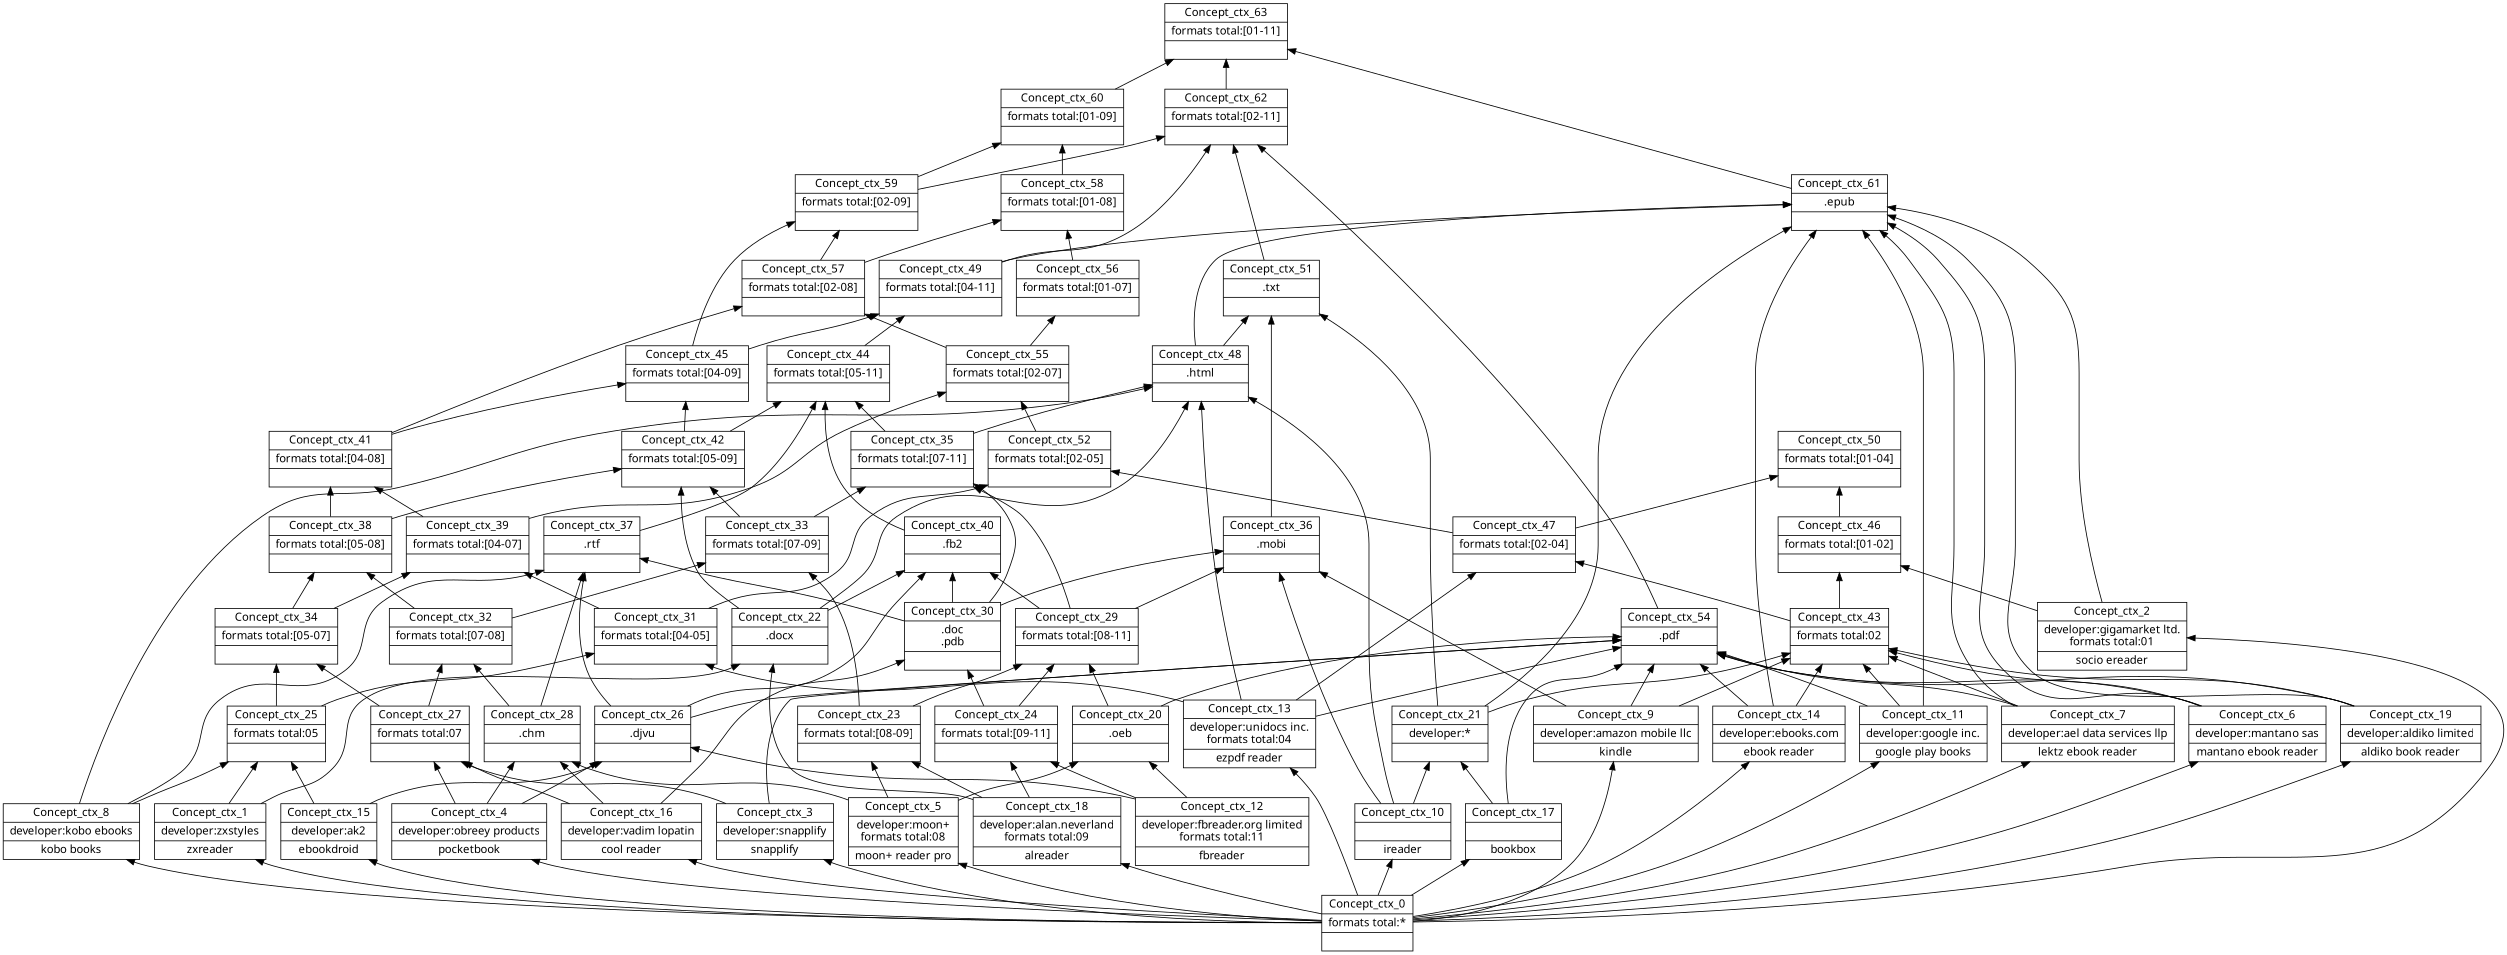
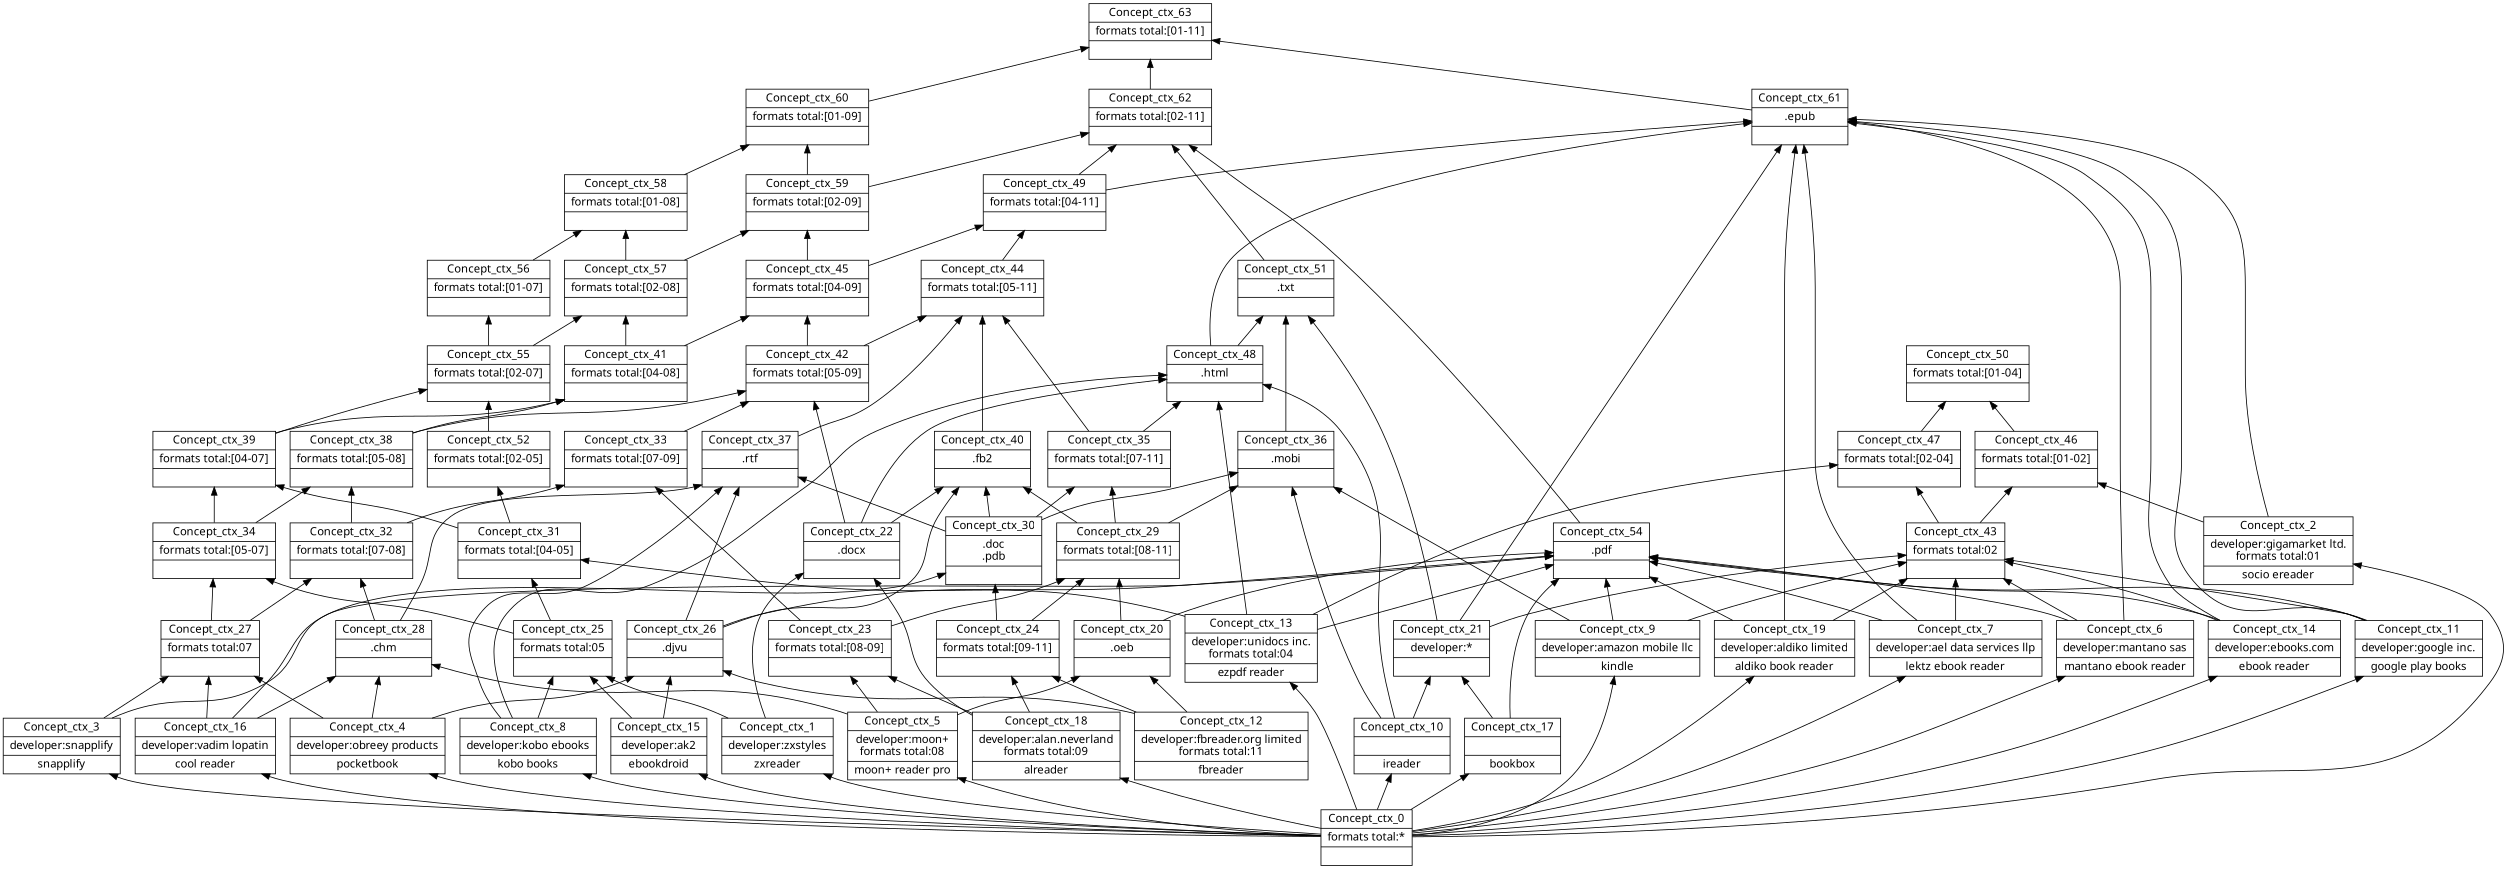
edge "Concept_ctx_47" -> "Concept_ctx_52": removed
edge "Concept_ctx_33" -> "Concept_ctx_35": removed
